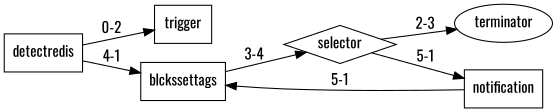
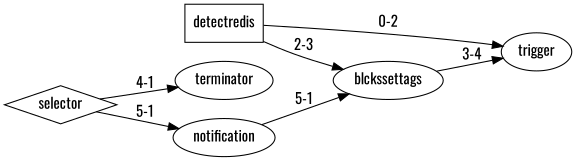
node "trigger": shape box -> ellipse
edge "selector" -> "terminator": label "2-3" -> "4-1"
edge "detectredis" -> "blckssettags": label "4-1" -> "2-3"
edge "blckssettags" -> "selector": now "blckssettags" -> "trigger"
node "blckssettags": shape box -> ellipse
node "notification": shape box -> ellipse
